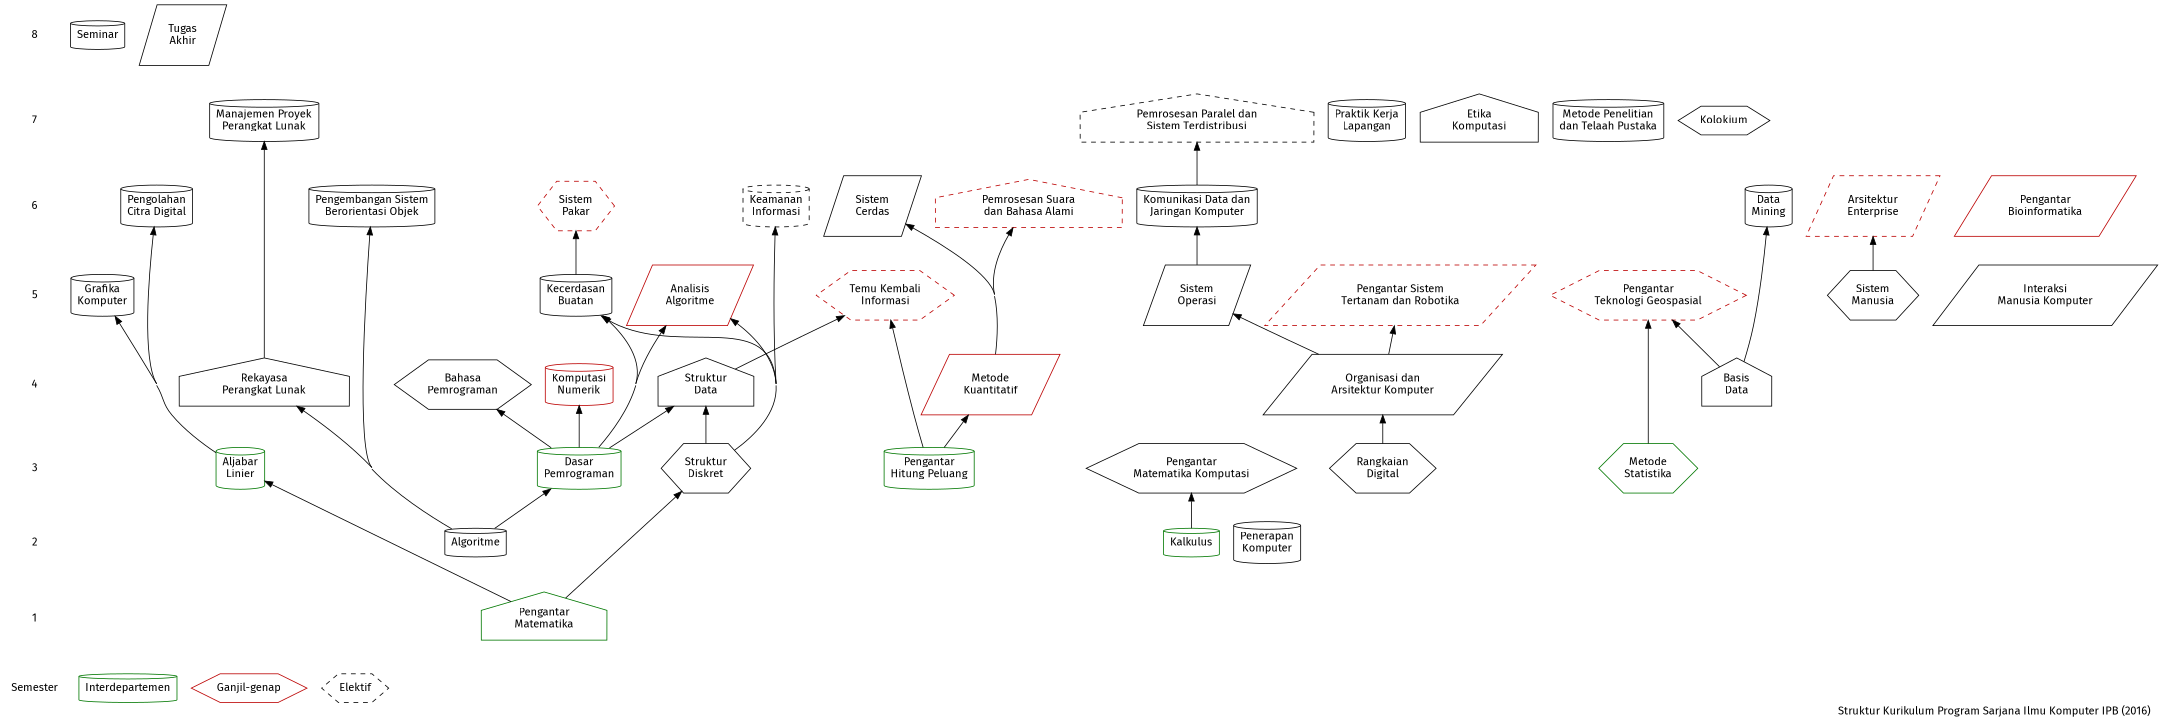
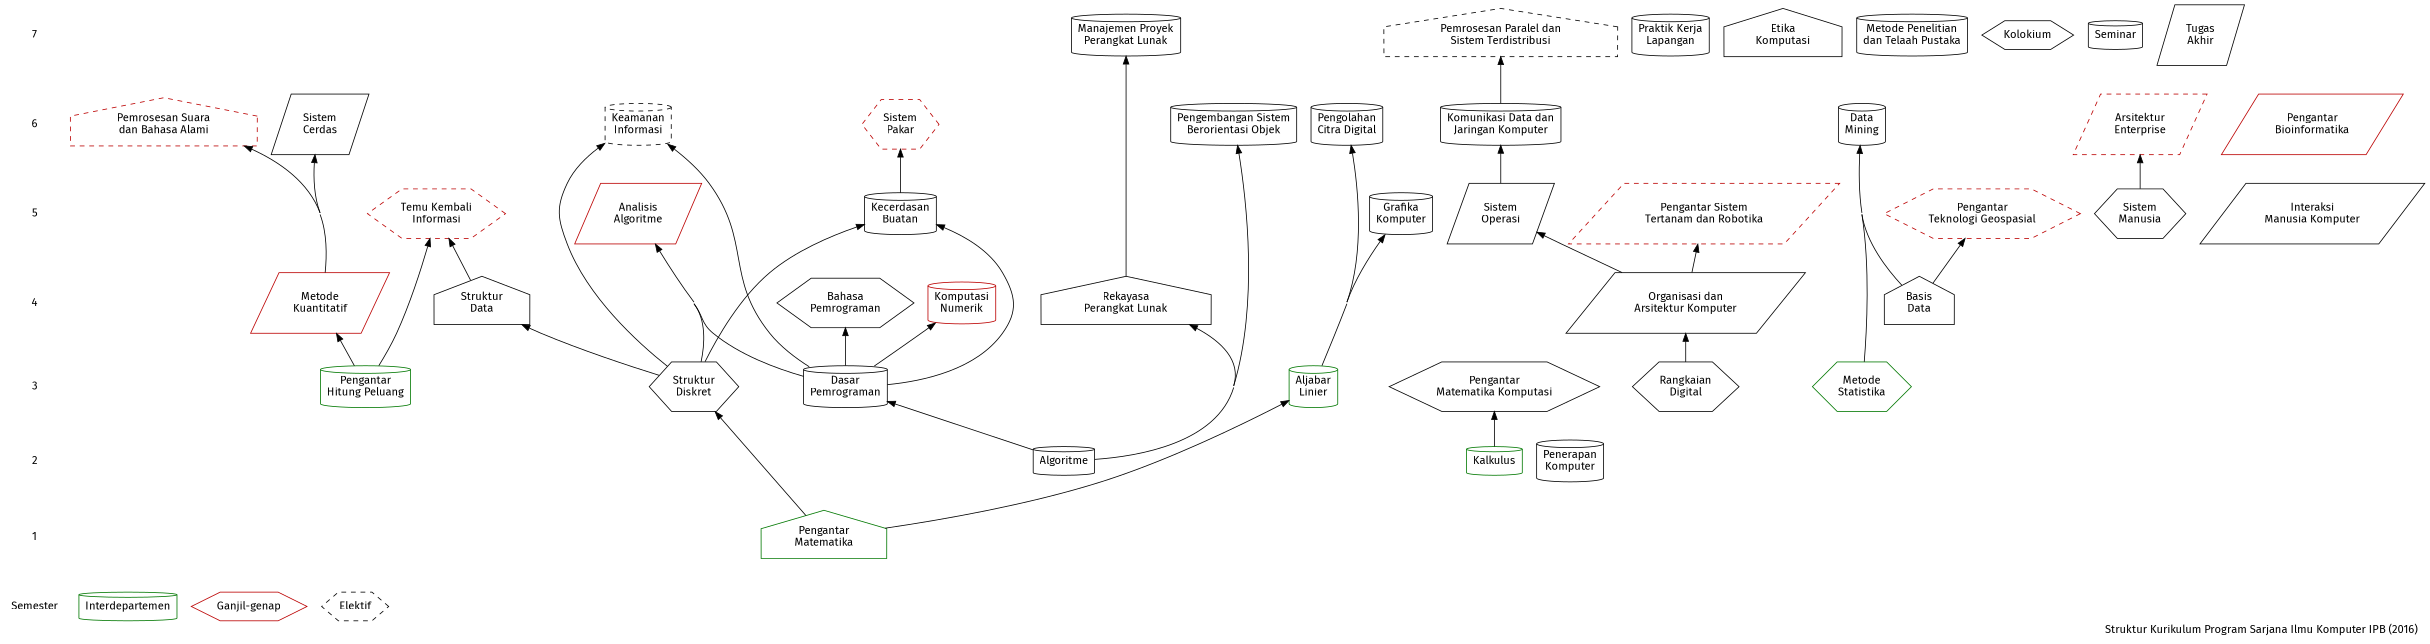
node "8": removed
edge "Metode Statistika" -> "Pengantar Teknologi Geospasial": now "Metode Statistika" -> "Data Mining"
edge "Dasar Pemrograman" -> "Struktur Data": now "Dasar Pemrograman" -> "Keamanan Informasi"
node "Dasar Pemrograman": color #007700 -> black
